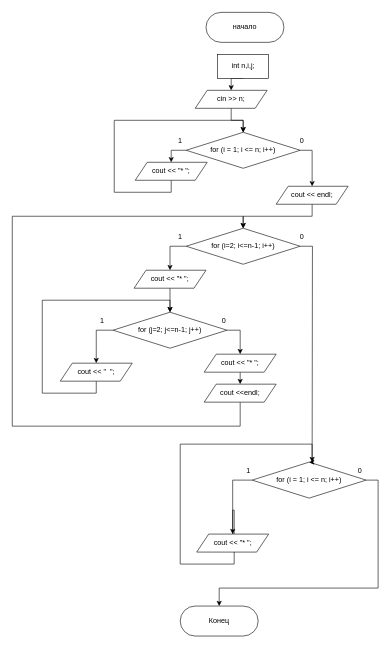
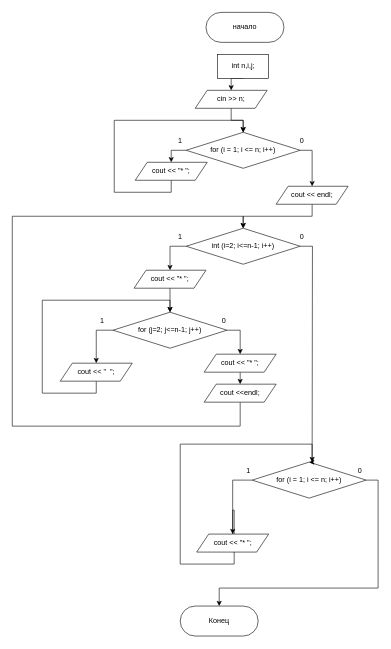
node "for (i=2; i<=n-1; i++)": label "for (i=2; i<=n-1; i++)" -> "int (i=2; i<=n-1; i++)"
